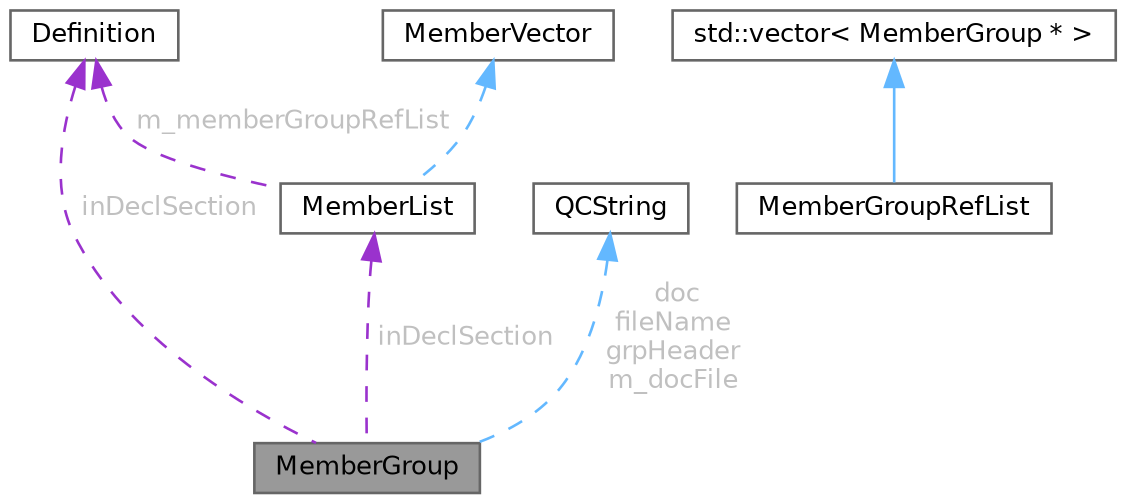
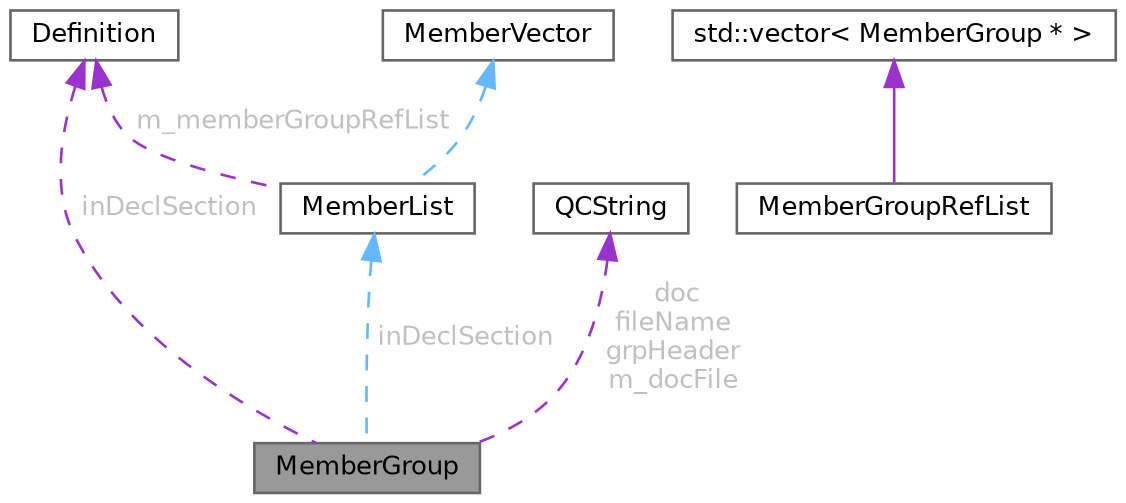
edge "MemberGroupRefList" -> "std::vector< MemberGroup * >": color steelblue1 -> darkorchid3
edge "MemberGroup" -> "MemberList": color darkorchid3 -> steelblue1
edge "MemberGroup" -> "QCString": color steelblue1 -> darkorchid3
